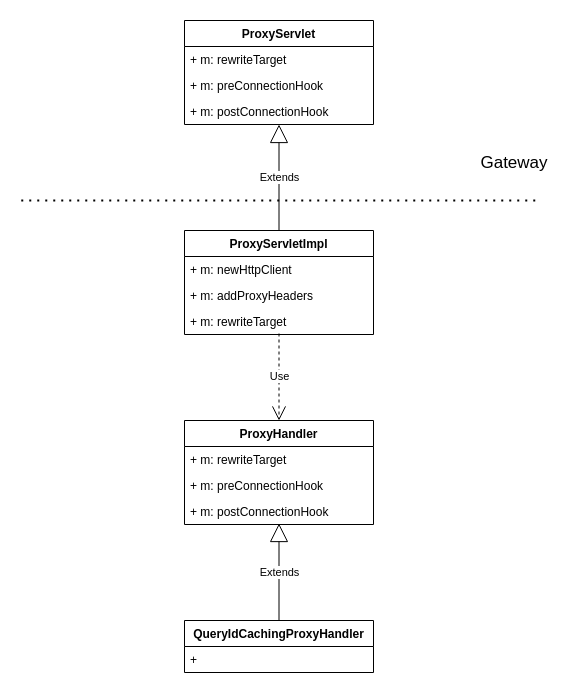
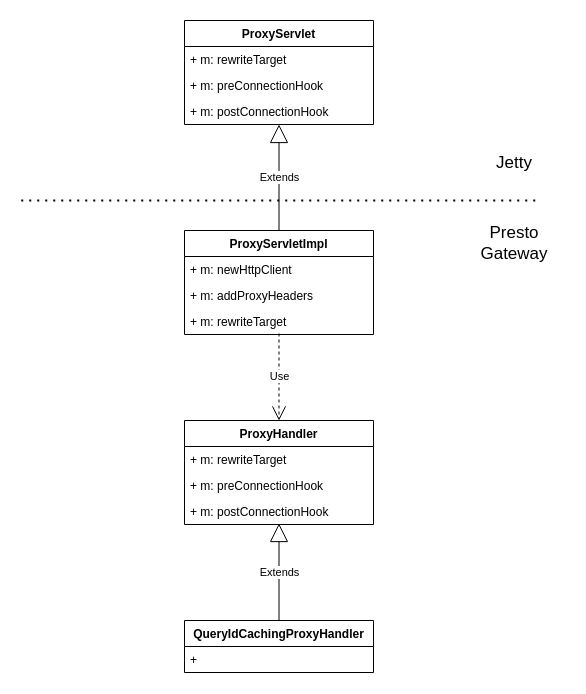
node "Gateway": label "Gateway" -> "Jetty"
node "Presto Gateway": added
